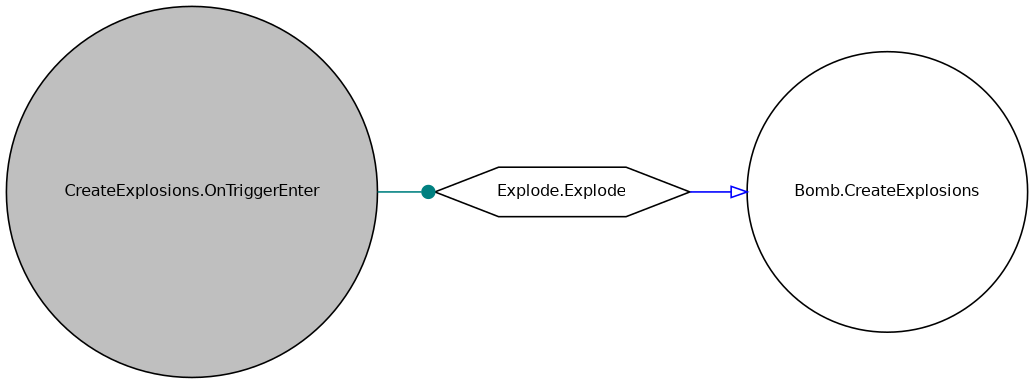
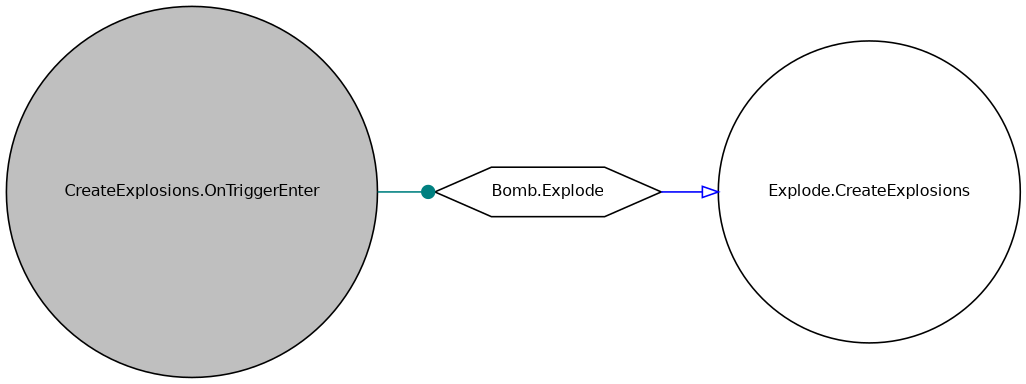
node "Explode.Explode": label "Explode.Explode" -> "Bomb.Explode"
node "Bomb.CreateExplosions": label "Bomb.CreateExplosions" -> "Explode.CreateExplosions"
